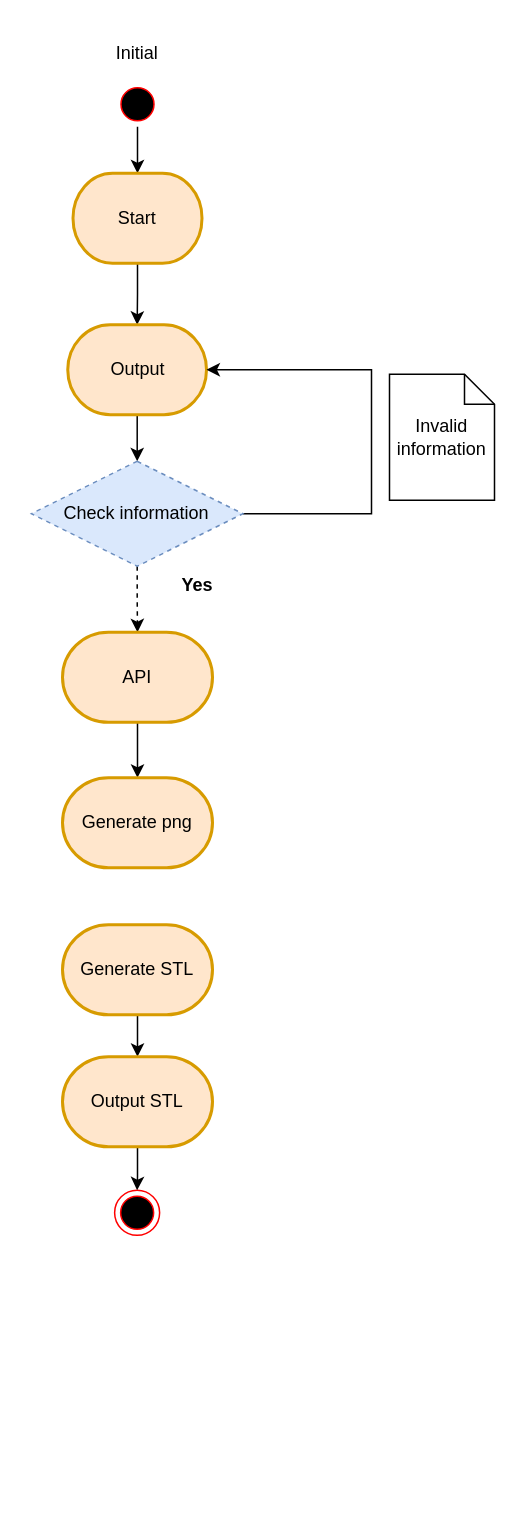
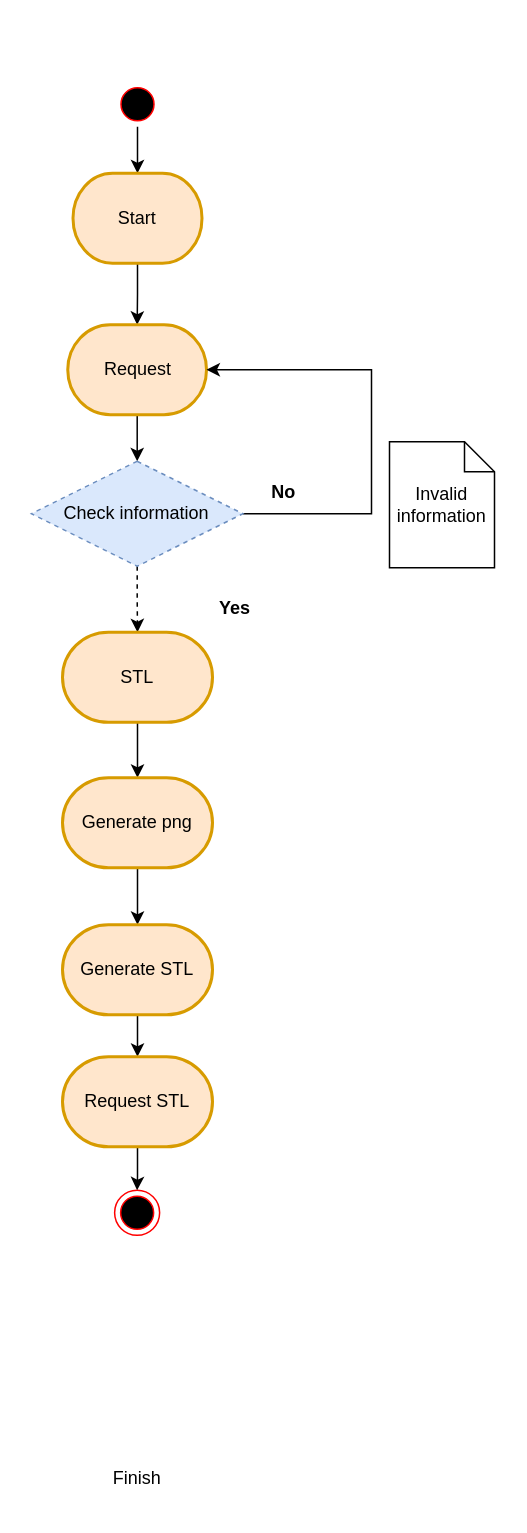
node "Initial": removed
node "Output": label "Output" -> "Request"
node "Invalid information": moved (442, 437) -> (442, 505)
node "No": added
node "Yes": moved (198, 584) -> (235, 607)
node "API": label "API" -> "STL"
edge "Generate png" -> "Generate STL": added
node "Output STL": label "Output STL" -> "Request STL"
node "Finish": added
